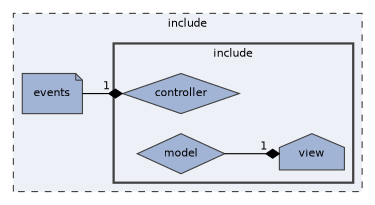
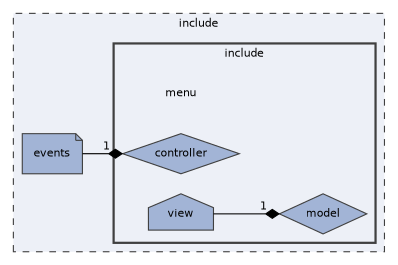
node "menu": added
edge "model" -> "view": reversed
